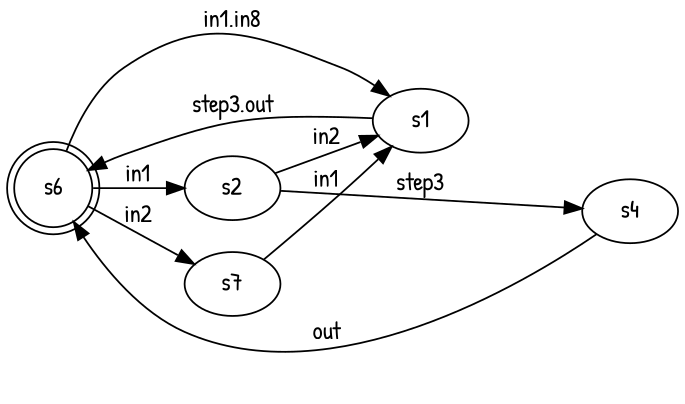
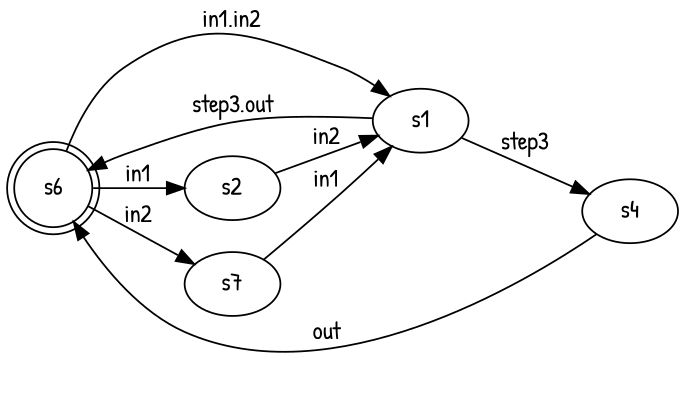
edge "s6" -> "s1": label "in1.in8" -> "in1.in2"
edge "s2" -> "s4": now "s1" -> "s4"
